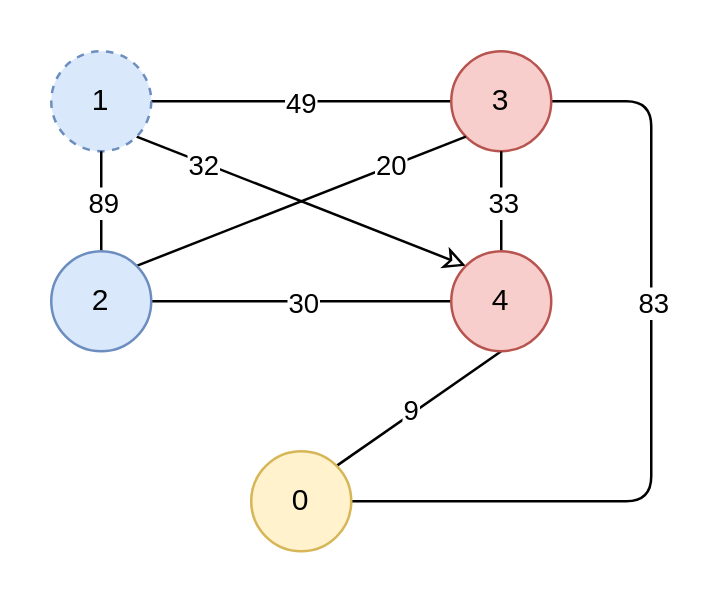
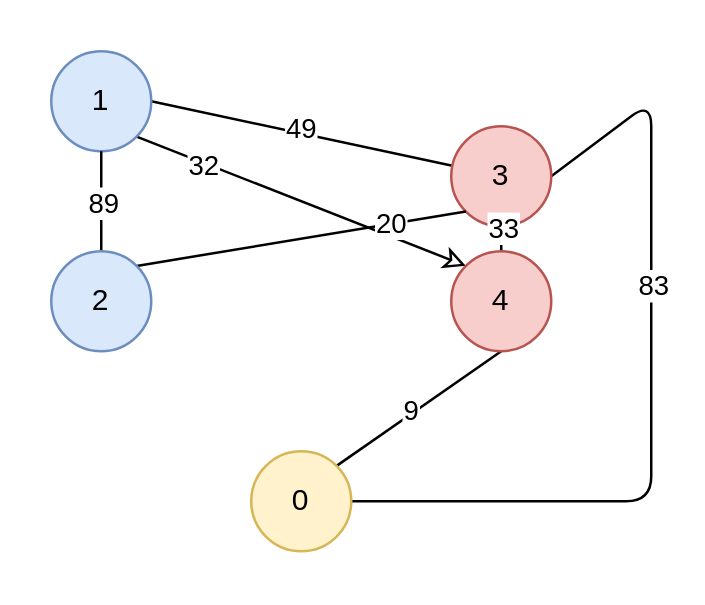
node "1": style dashed -> solid
node "3": moved (501, 101) -> (501, 176)
edge "2" -- "4": removed, label "30"
